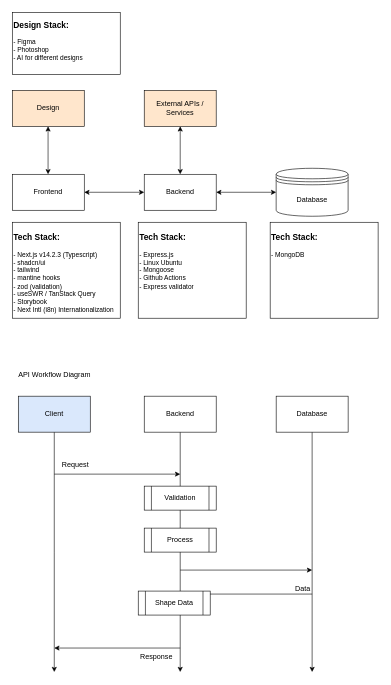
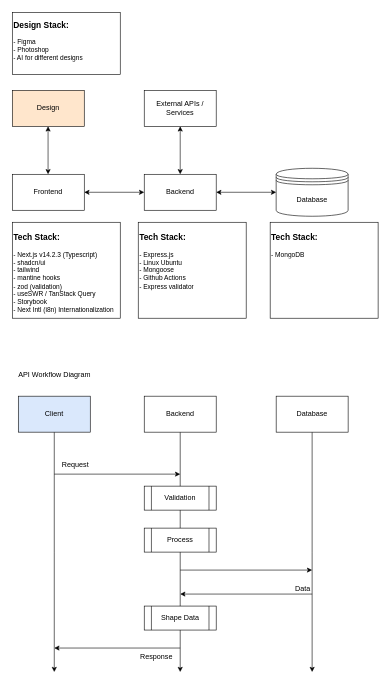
node "External APIs / Services": fillcolor #ffe6cc -> #ffffff
node "Shape Data": moved (174, 603) -> (180, 618)
